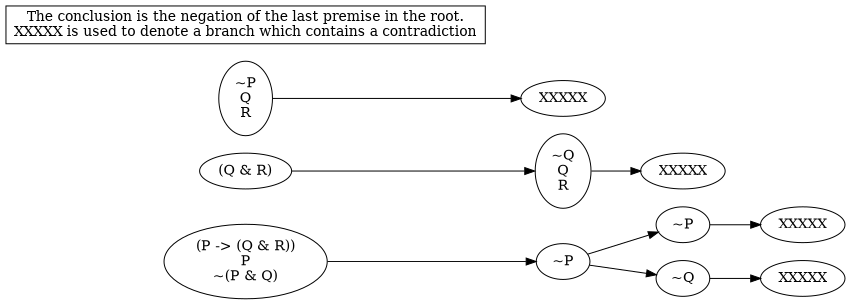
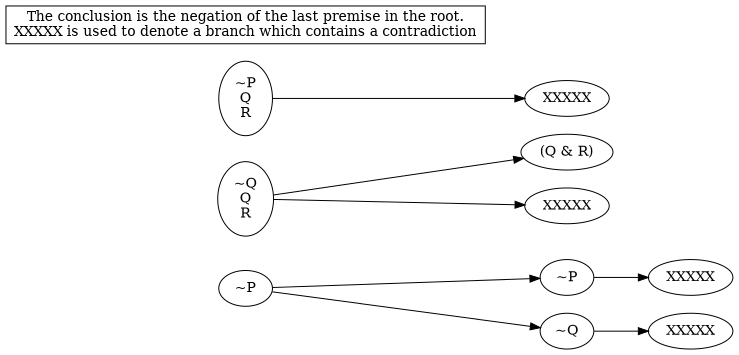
edge "(Q & R)" -> "~Q Q R": reversed
node "(P -> (Q & R)) P ~(P & Q)": removed
